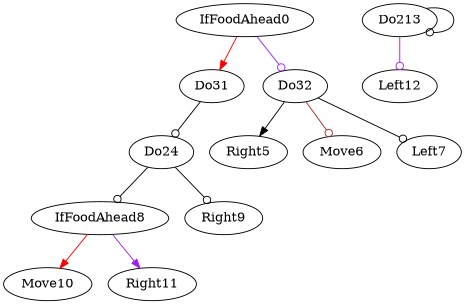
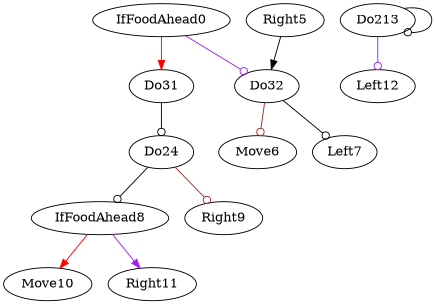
edge "Do32" -> "Right5": reversed
edge "Do24" -> "Right9": color black -> brown
